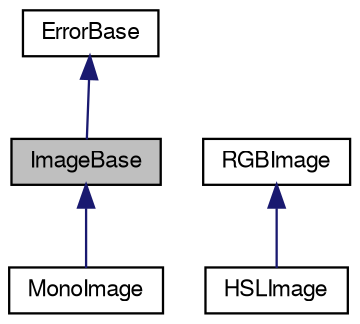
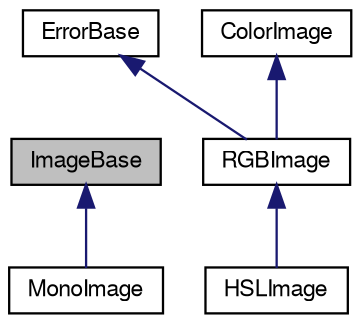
node "ColorImage": added
edge "ImageBase" -> "ErrorBase": now "RGBImage" -> "ErrorBase"
